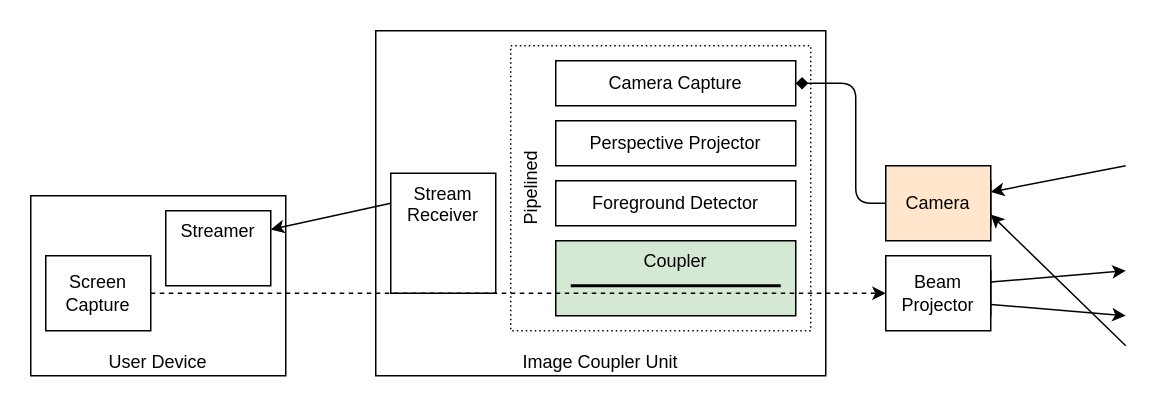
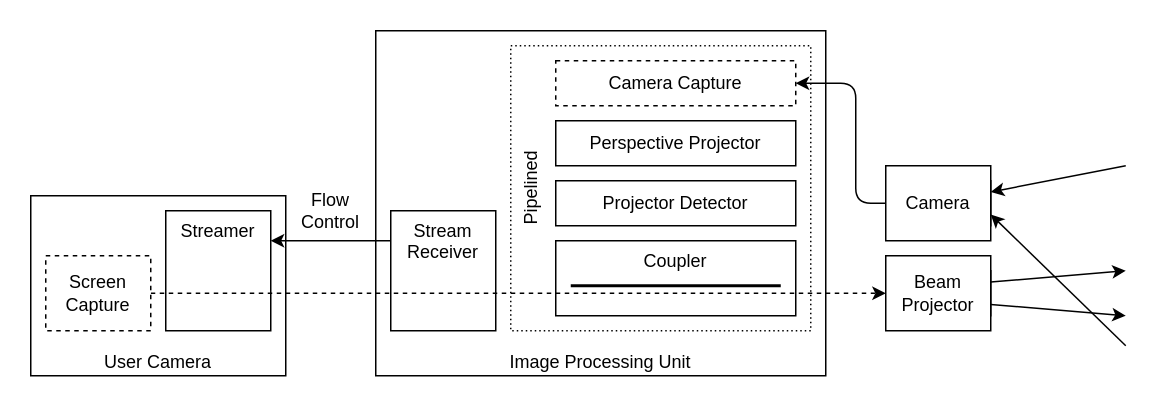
node "Camera Capture": style solid -> dashed
edge "Camera" -> "Camera Capture": arrowhead diamond -> classic
node "Foreground Detector": label "Foreground Detector" -> "Projector Detector"
node "Camera": fillcolor #ffe6cc -> #ffffff
node "Flow Control": added
node "Stream Receiver": moved (443, 233) -> (443, 271)
node "Streamer": size 105x75 -> 105x120
node "Coupler": fillcolor #d5e8d4 -> #ffffff
node "Screen Capture": style solid -> dashed
node "User Device": label "User Device" -> "User Camera"
node "Image Coupler Unit": label "Image Coupler Unit" -> "Image Processing Unit"
